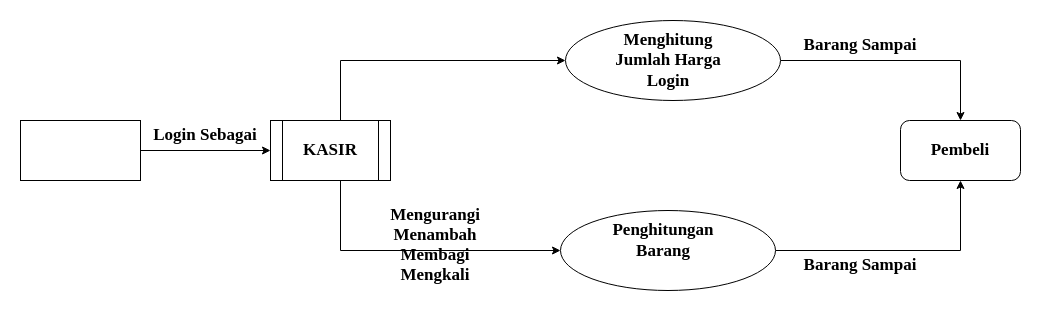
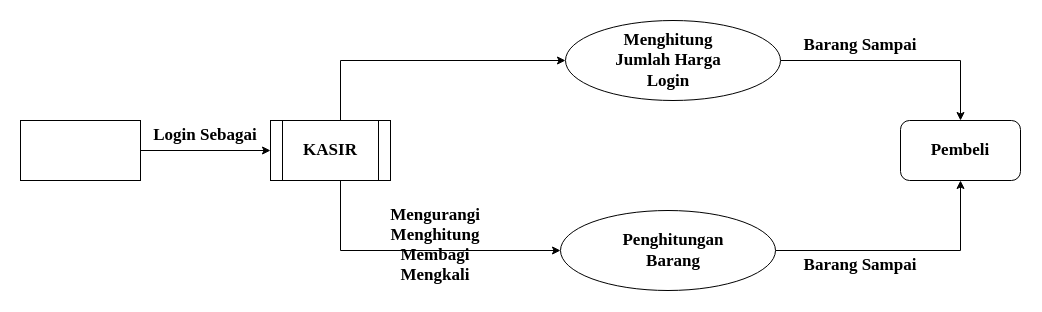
node "Menambah": label "Menambah" -> "Menghitung"
node "Penghitungan Barang": moved (663, 241) -> (673, 251)
